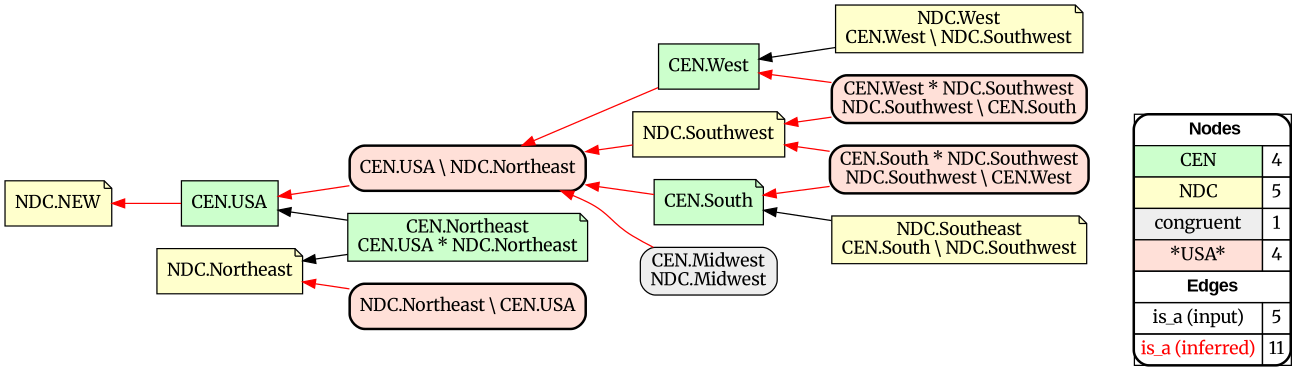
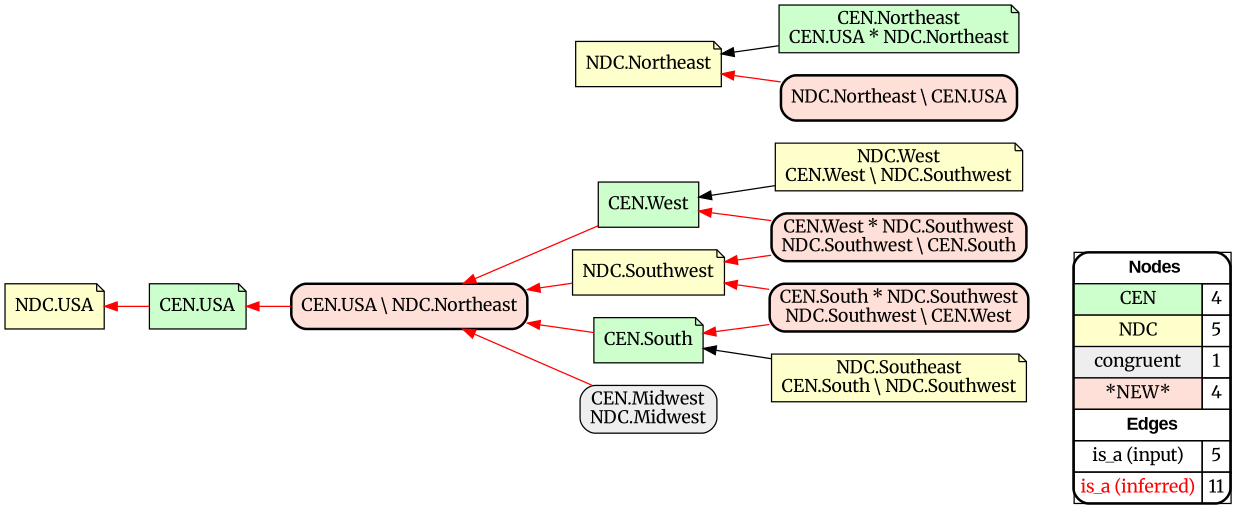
node "NDC.NEW": label "NDC.NEW" -> "NDC.USA"
node "CEN.USA": shape box -> note
edge "CEN.Northeast CEN.USA * NDC.Northeast" -> "CEN.USA": removed
node "Nodes": text "*USA*" -> "*NEW*"
